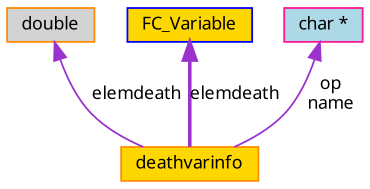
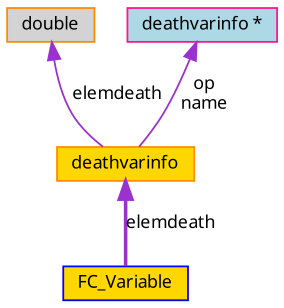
node "char *": label "char *" -> "deathvarinfo *"
edge "deathvarinfo" -> "FC_Variable": reversed
